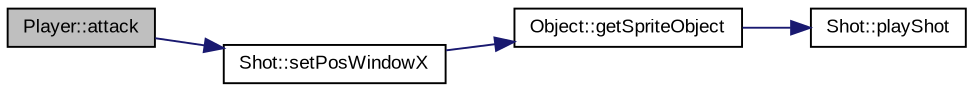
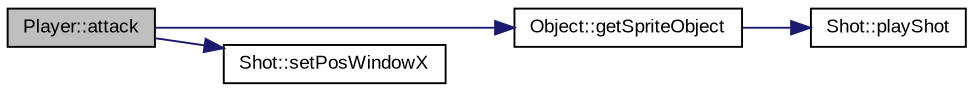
edge "Shot::setPosWindowX" -> "Object::getSpriteObject": now "Player::attack" -> "Object::getSpriteObject"
